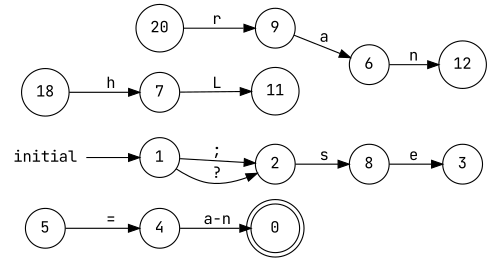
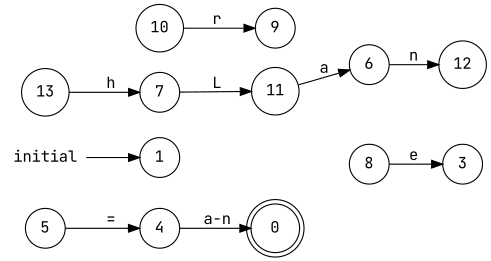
node "20": label "20" -> "10"
edge "9" -> "6": now "11" -> "6"
node "18": label "18" -> "13"
node "2": removed
